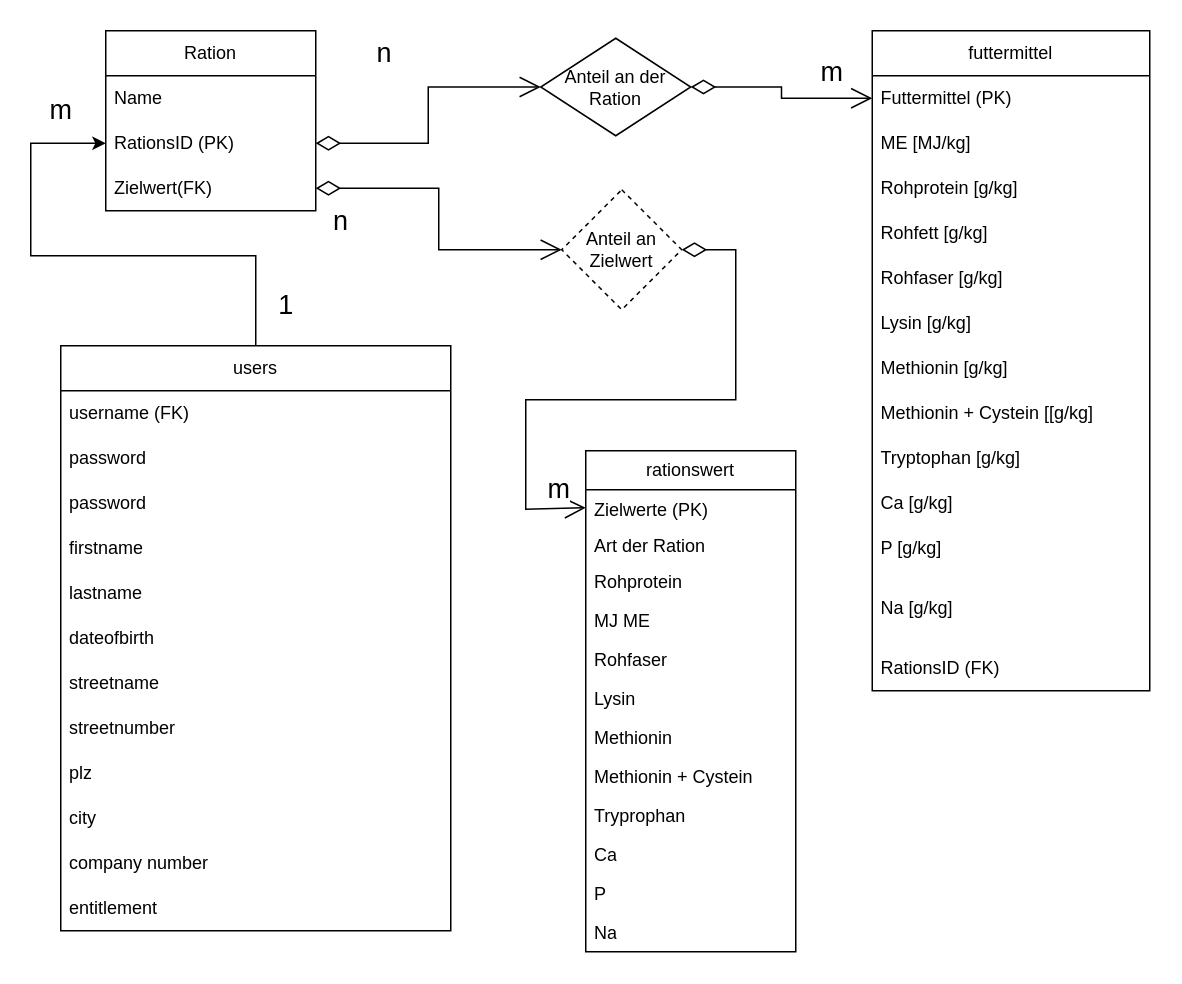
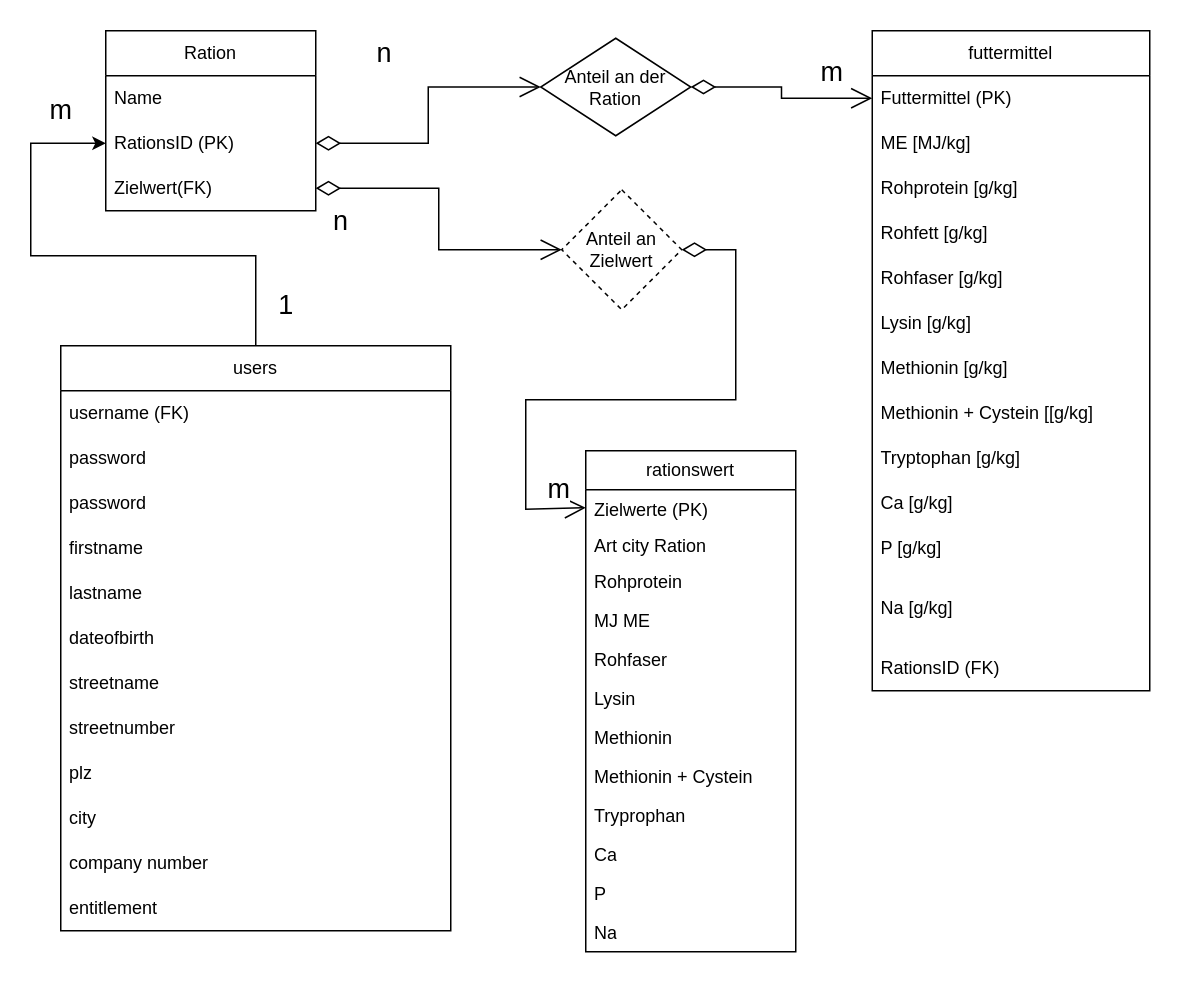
node "Art der Ration": label "Art der Ration" -> "Art city Ration"
